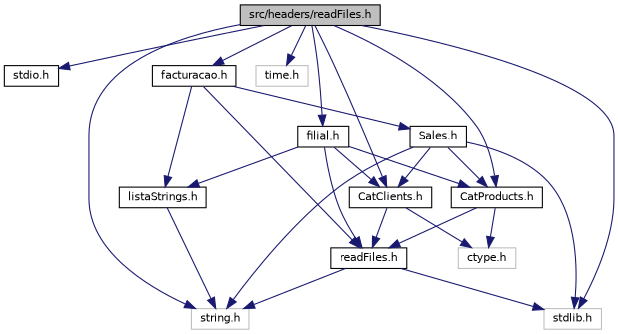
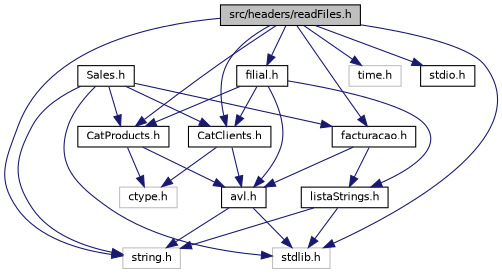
edge "facturacao.h" -> "Sales.h": reversed
edge "listaStrings.h" -> "stdlib.h": added
node "readFiles.h": label "readFiles.h" -> "avl.h"
